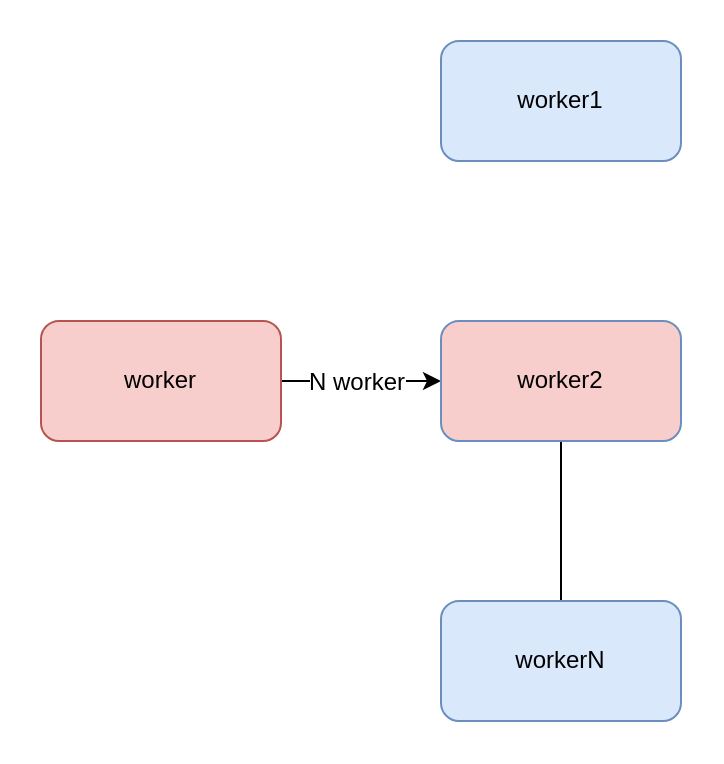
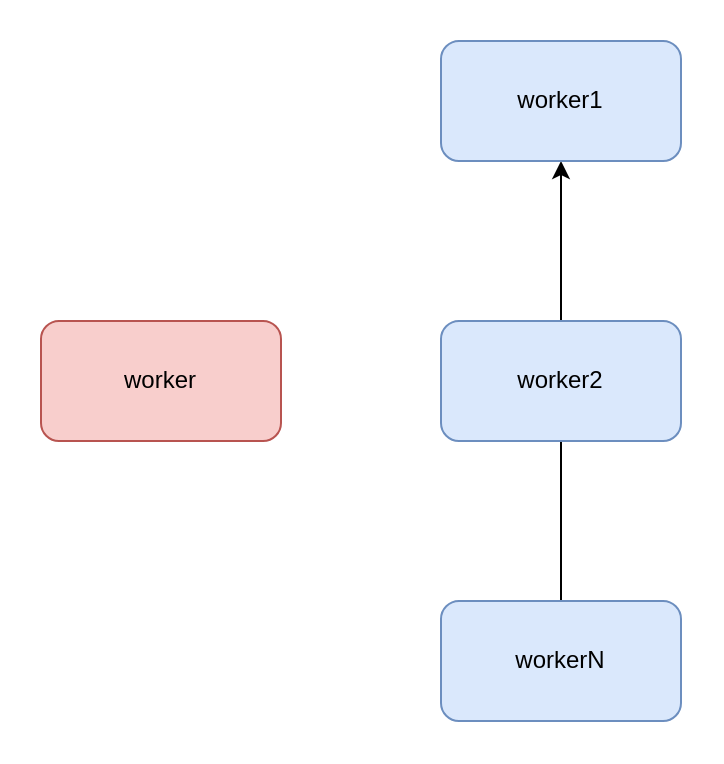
edge "worker2" -> "worker1": added
edge "worker" -> "worker2": removed, label "N worker"
node "worker2": fillcolor #f8cecc -> #dae8fc
